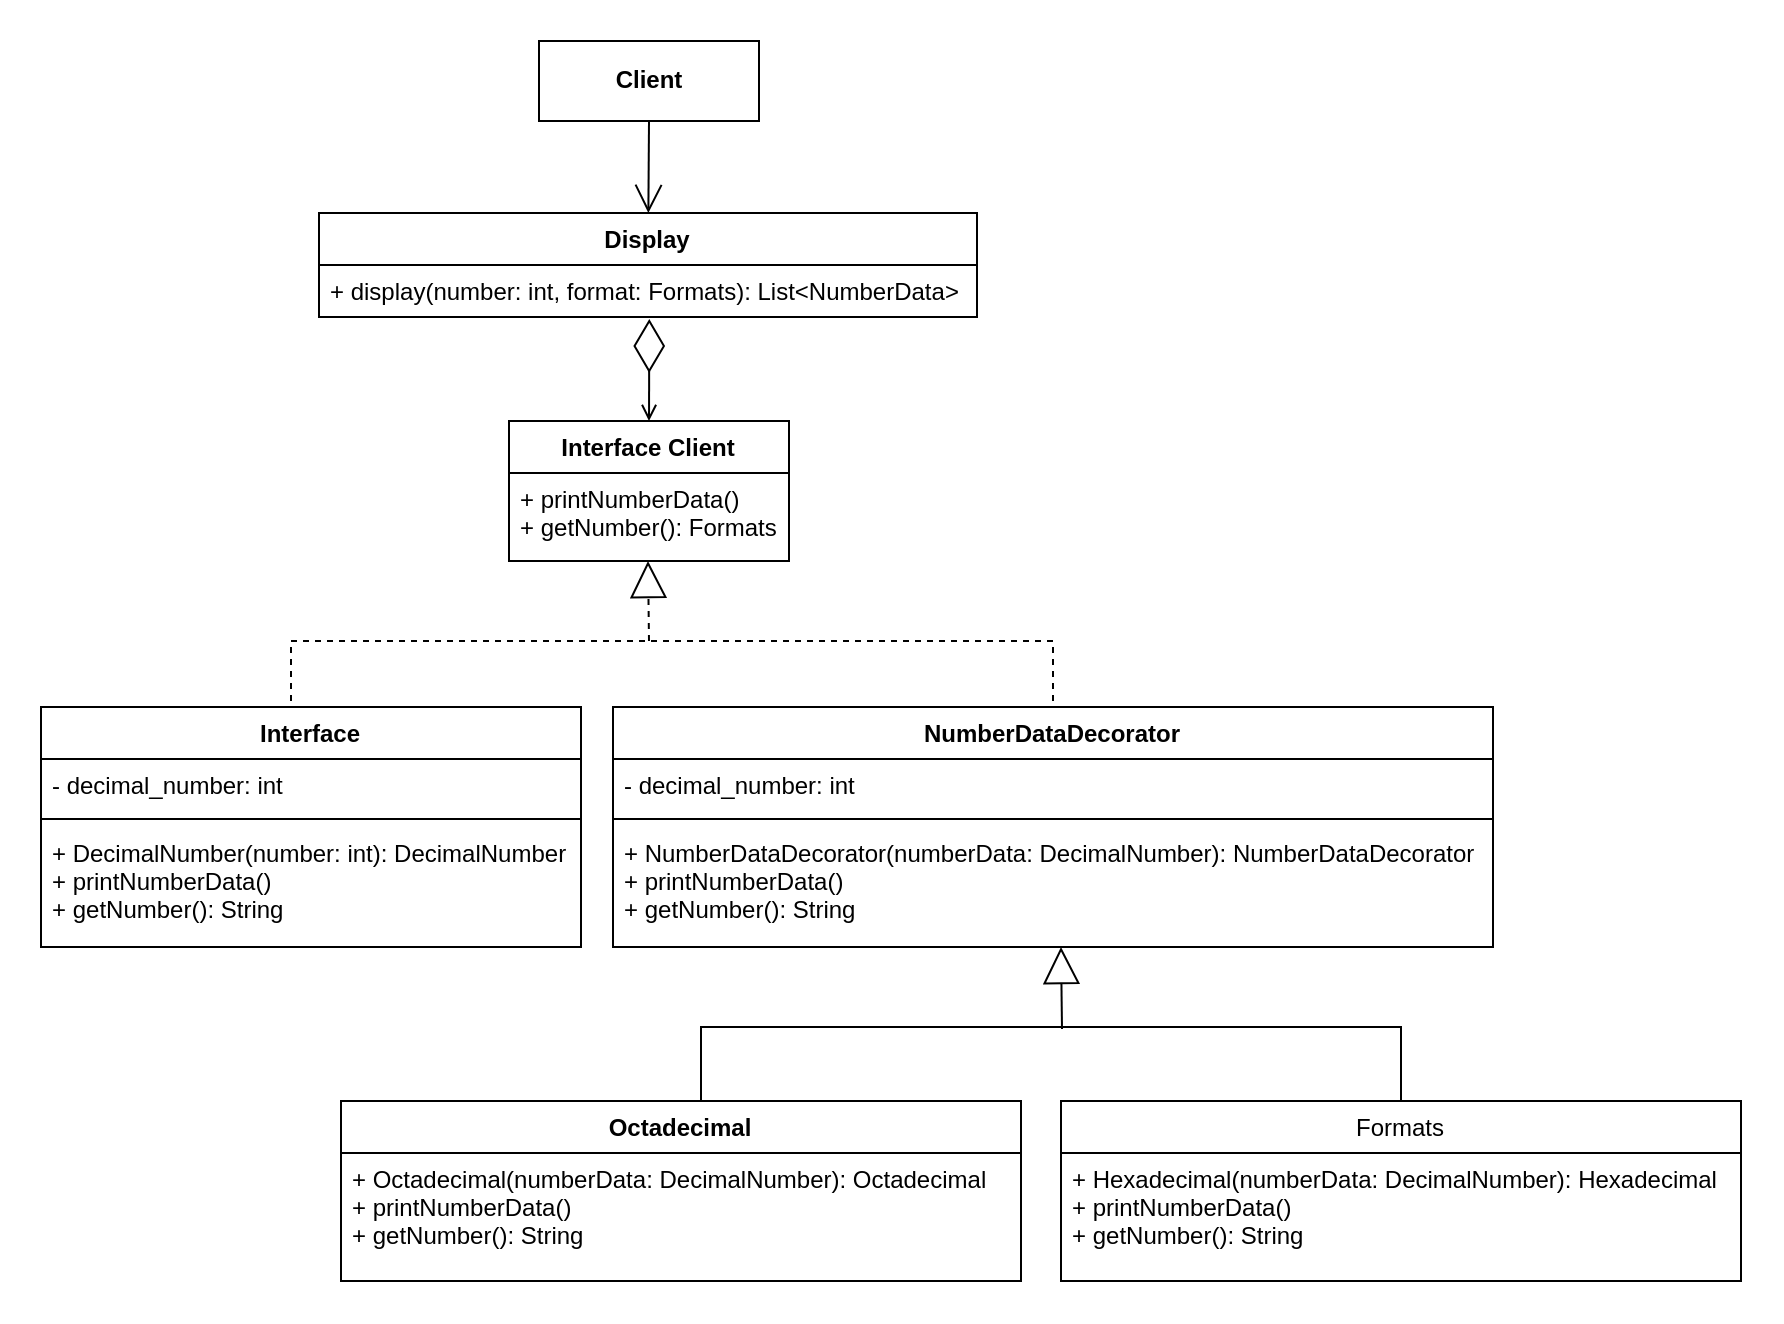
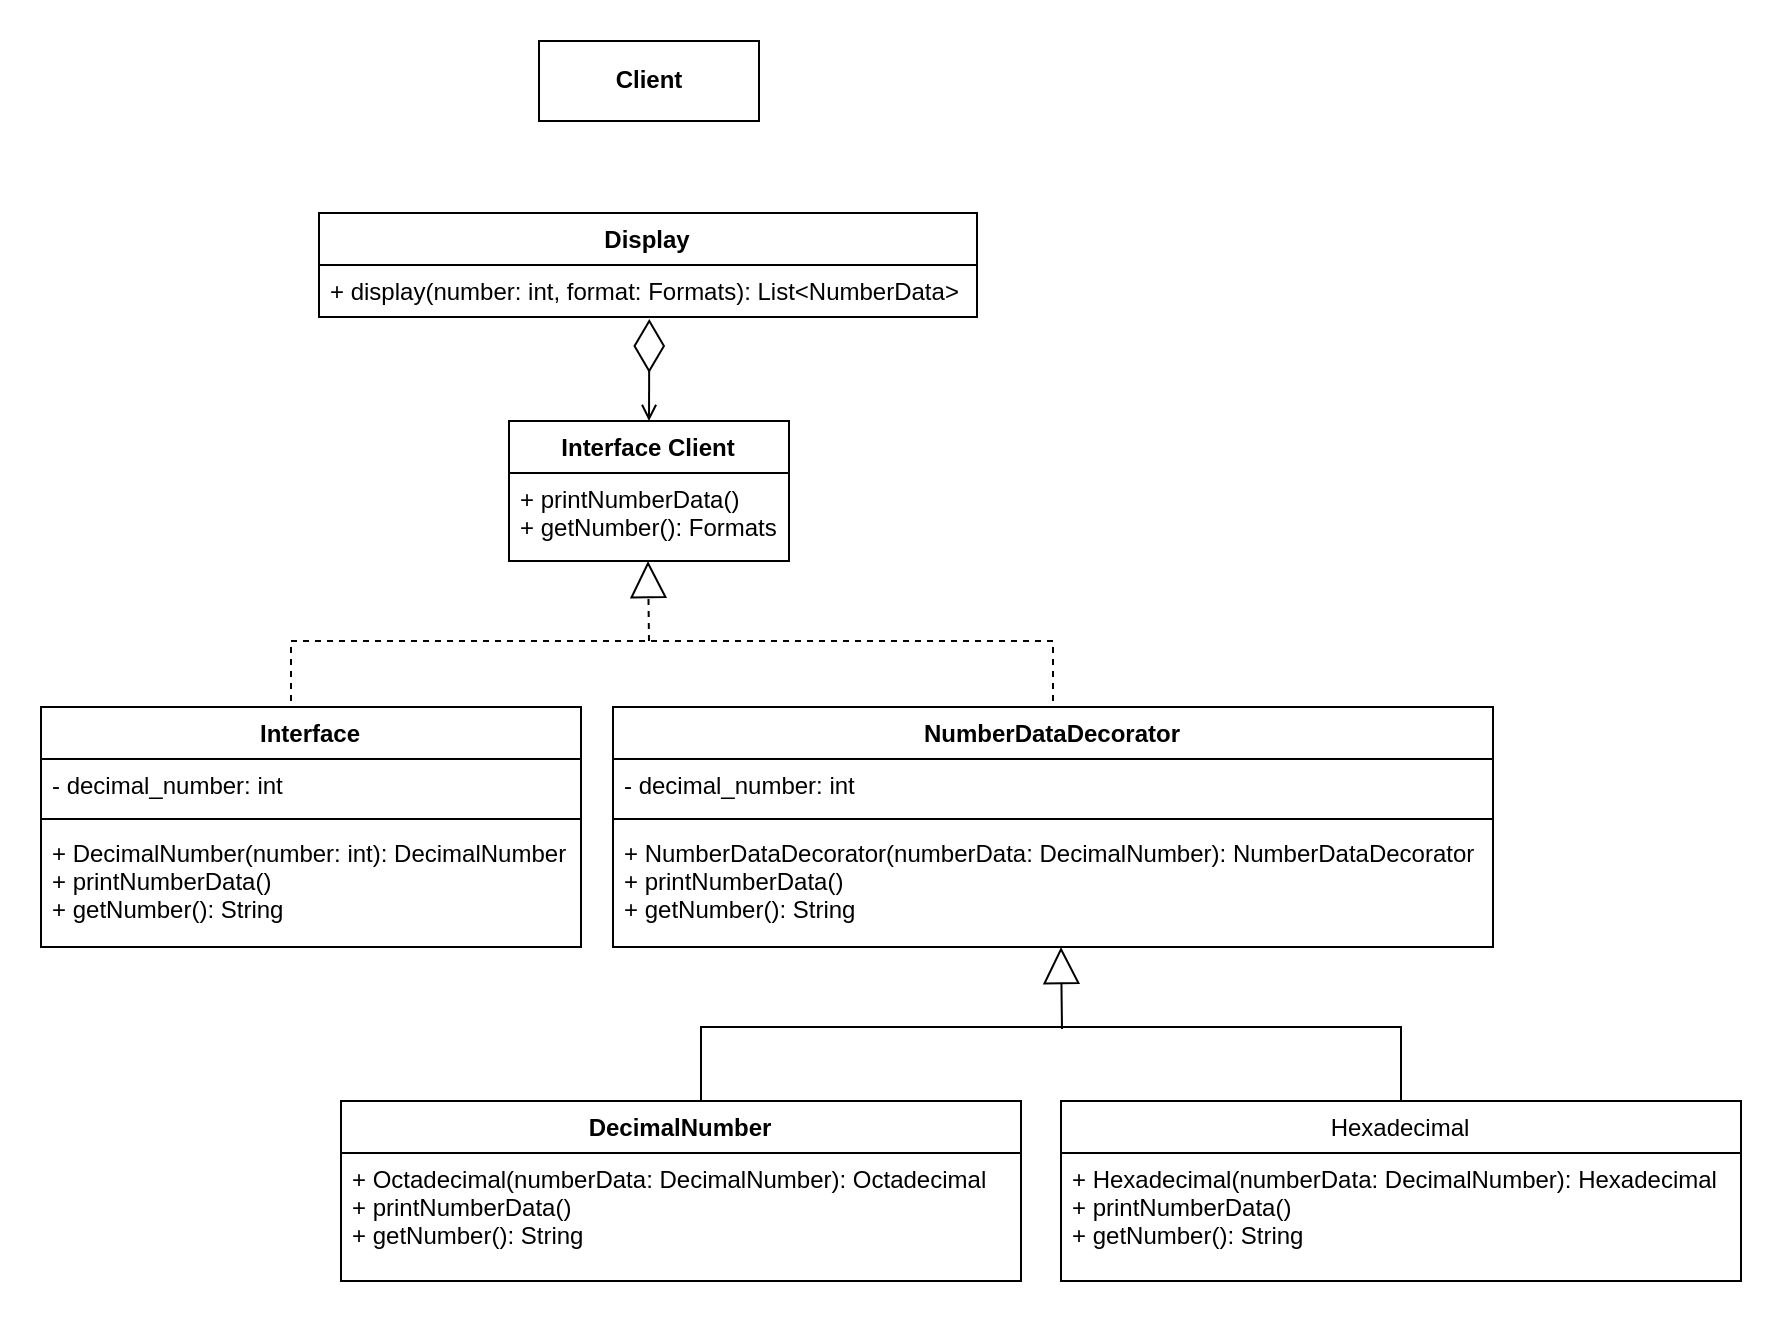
edge "Client" -> "Display": removed
node "Octadecimal": label "Octadecimal" -> "DecimalNumber"
node "Formats": label "Formats" -> "Hexadecimal"
